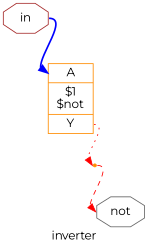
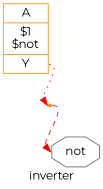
node "in": removed
